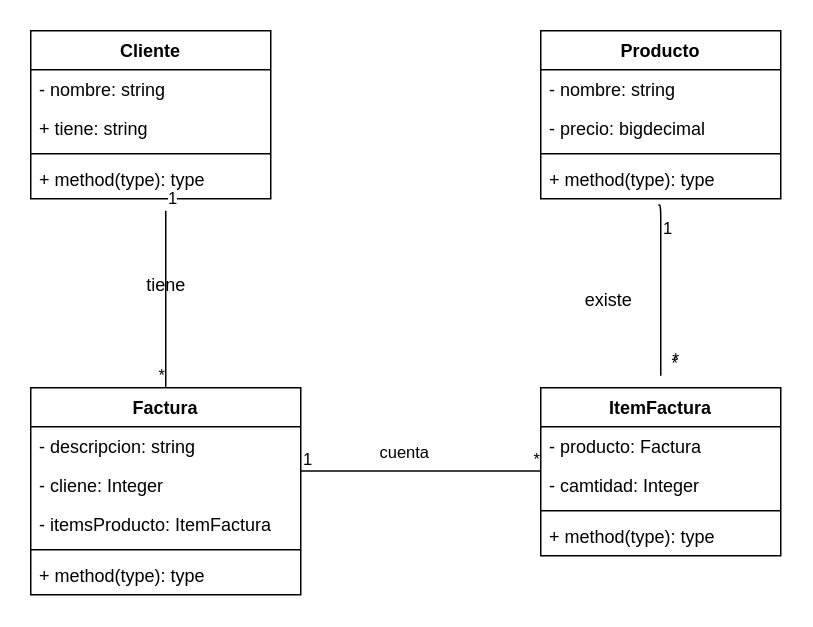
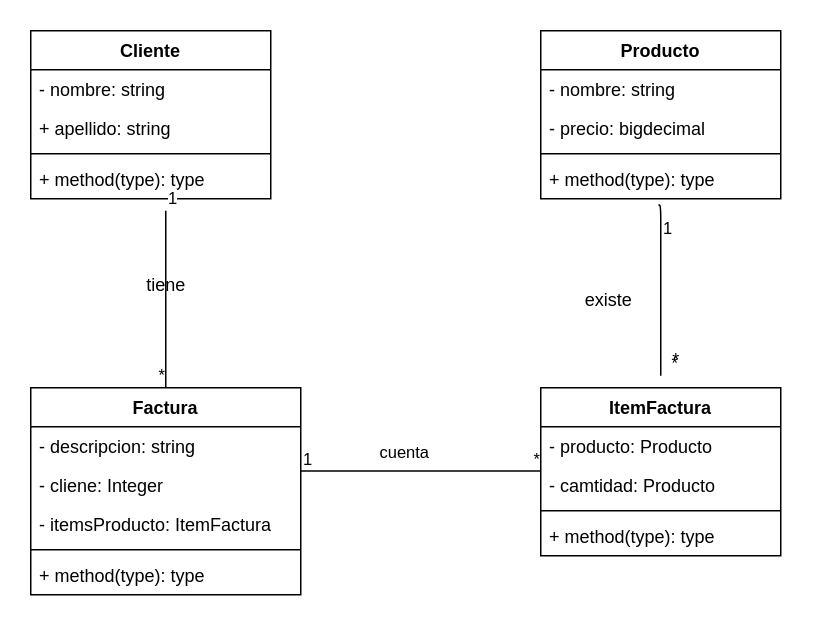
node "+ tiene: string": label "+ tiene: string" -> "+ apellido: string"
node "- producto: Factura": label "- producto: Factura" -> "- producto: Producto"
node "- camtidad: Integer": label "- camtidad: Integer" -> "- camtidad: Producto"
